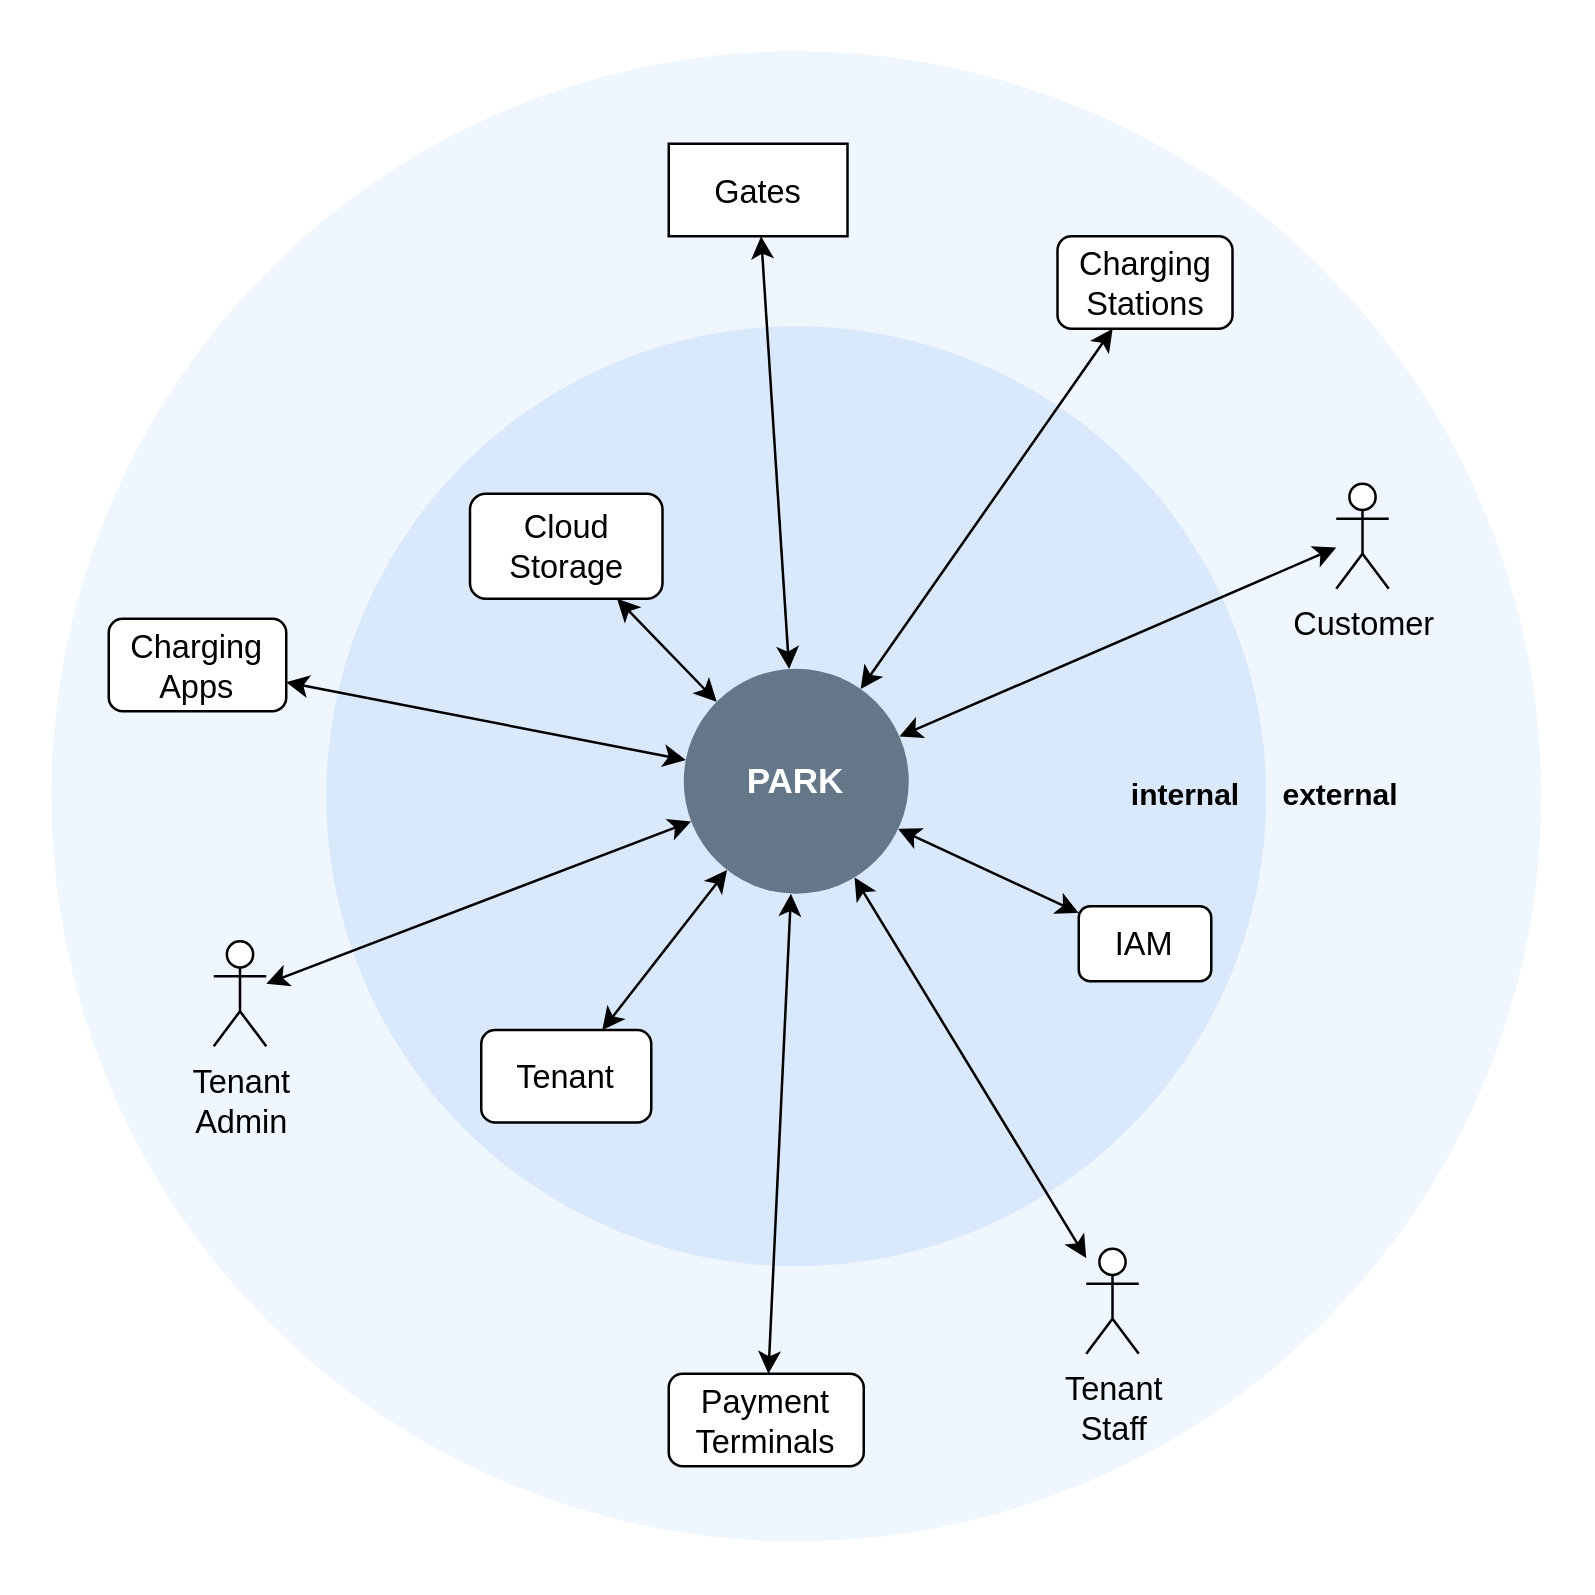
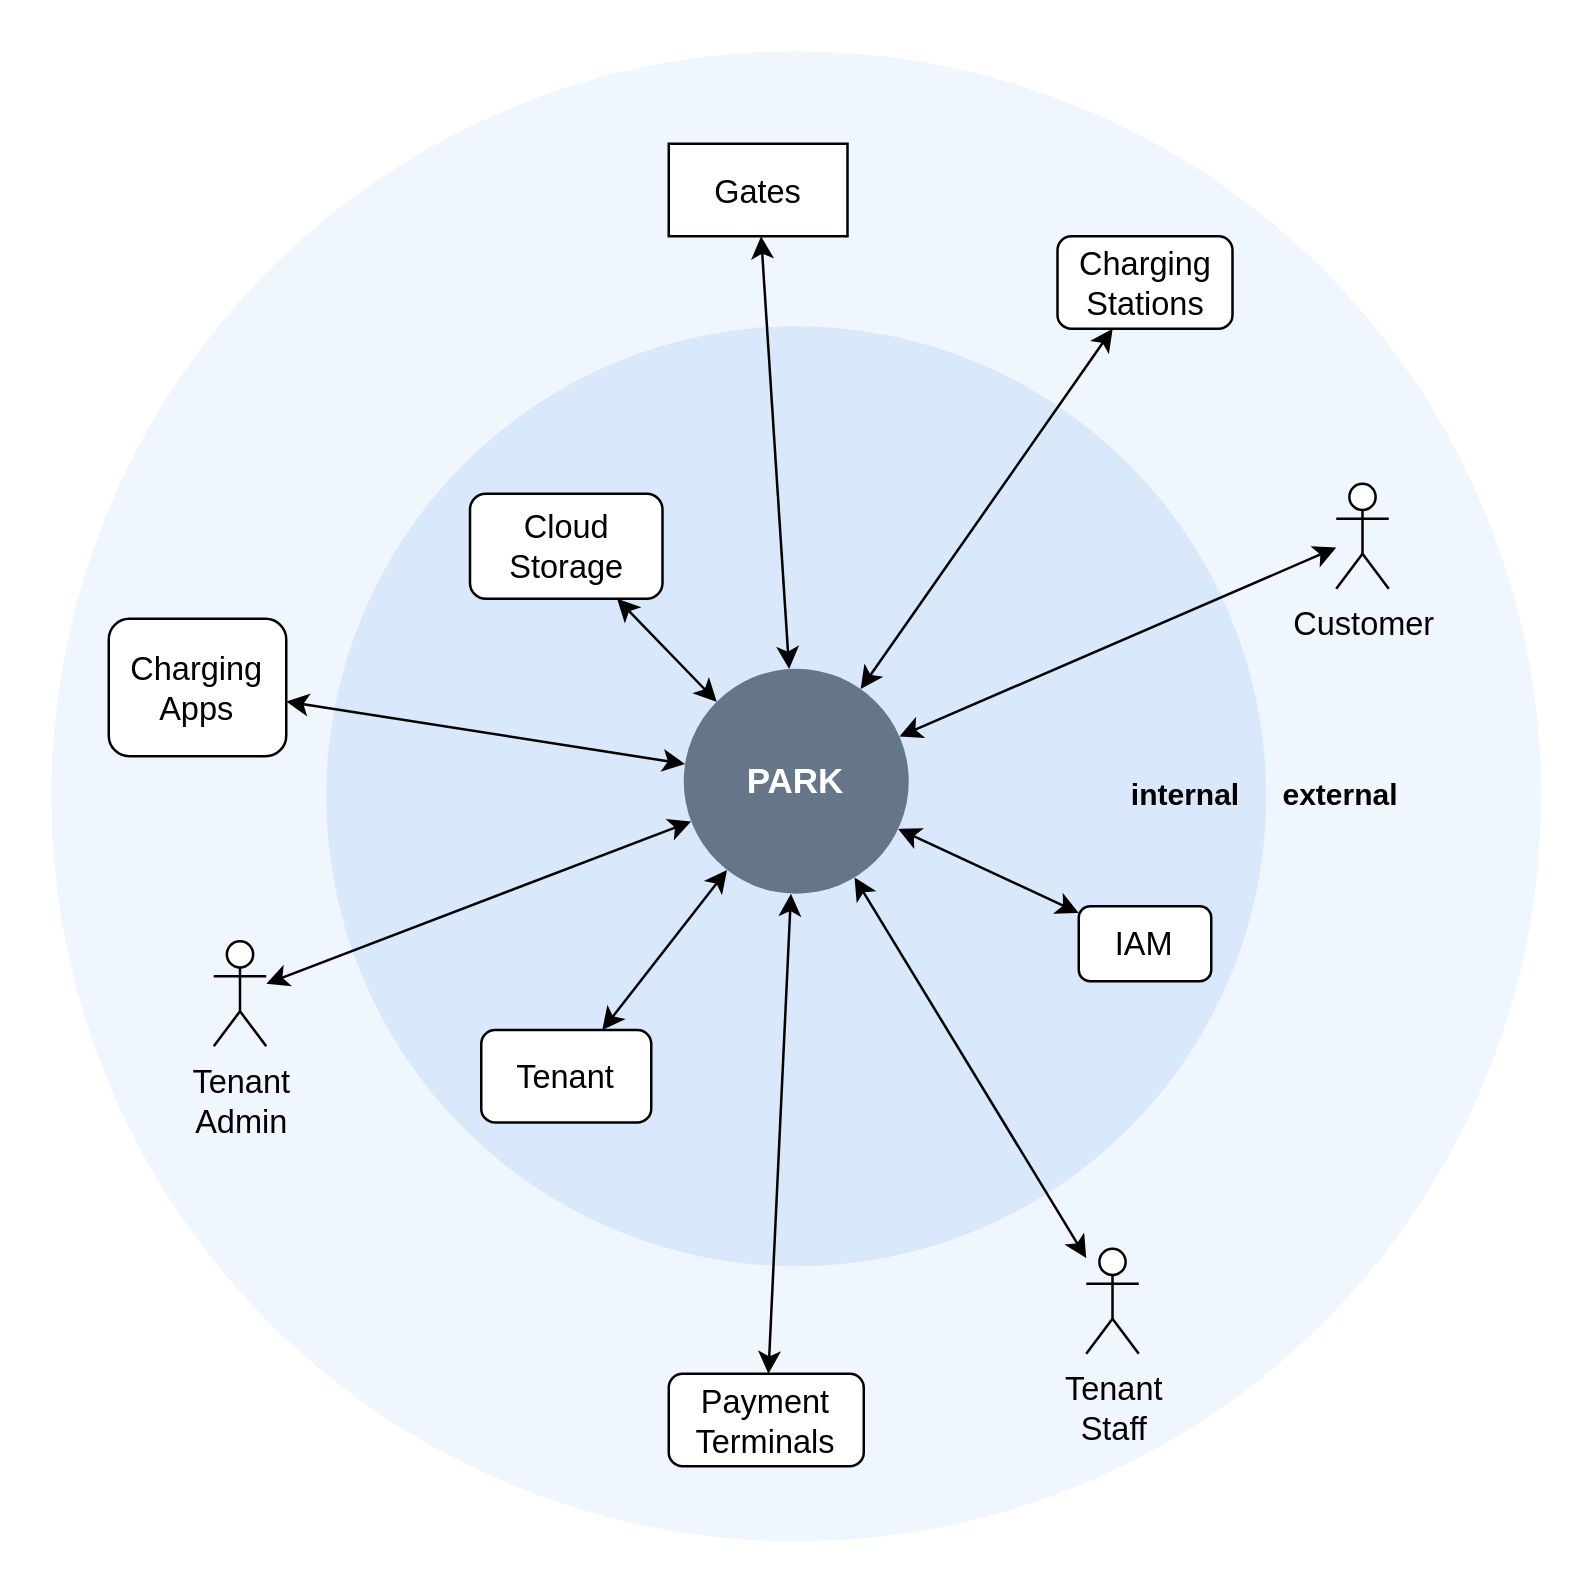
node "Charging Apps": size 178x93 -> 178x138
